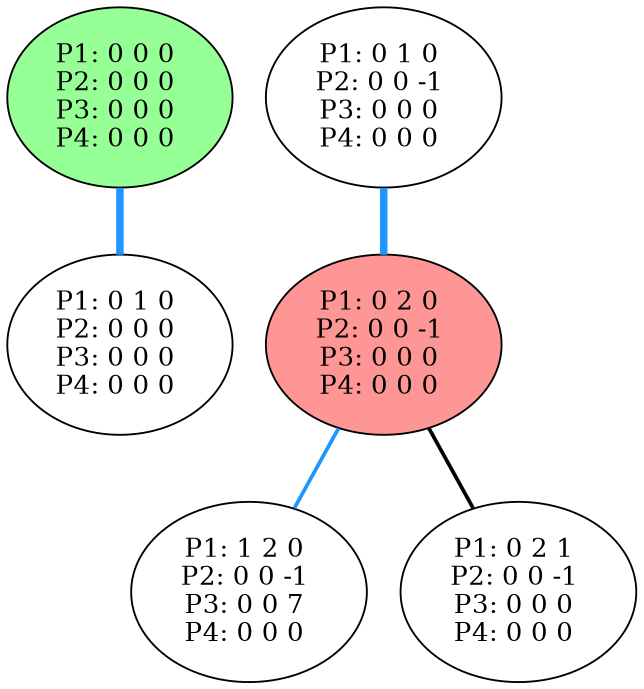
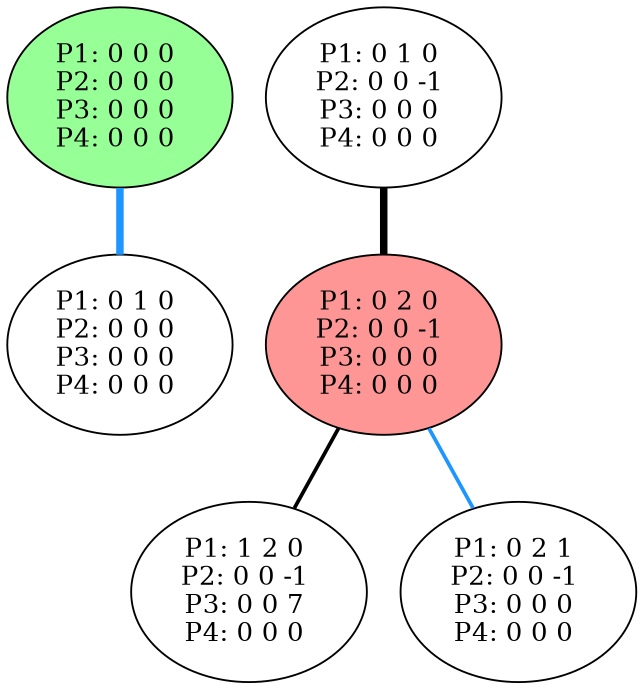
edge "P1: 0 1 0 P2: 0 0 -1 P3: 0 0 0 P4: 0 0 0" -- "P1: 0 2 0 P2: 0 0 -1 P3: 0 0 0 P4: 0 0 0": color #1e96ff -> black
edge "P1: 0 2 0 P2: 0 0 -1 P3: 0 0 0 P4: 0 0 0" -- "P1: 1 2 0 P2: 0 0 -1 P3: 0 0 7 P4: 0 0 0": color #1e96ff -> black
edge "P1: 0 2 0 P2: 0 0 -1 P3: 0 0 0 P4: 0 0 0" -- "P1: 0 2 1 P2: 0 0 -1 P3: 0 0 0 P4: 0 0 0": color black -> #1e96ff
